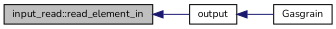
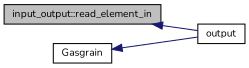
node "input_read::read_element_in": label "input_read::read_element_in" -> "input_output::read_element_in"
edge "Gasgrain" -> "output": reversed
